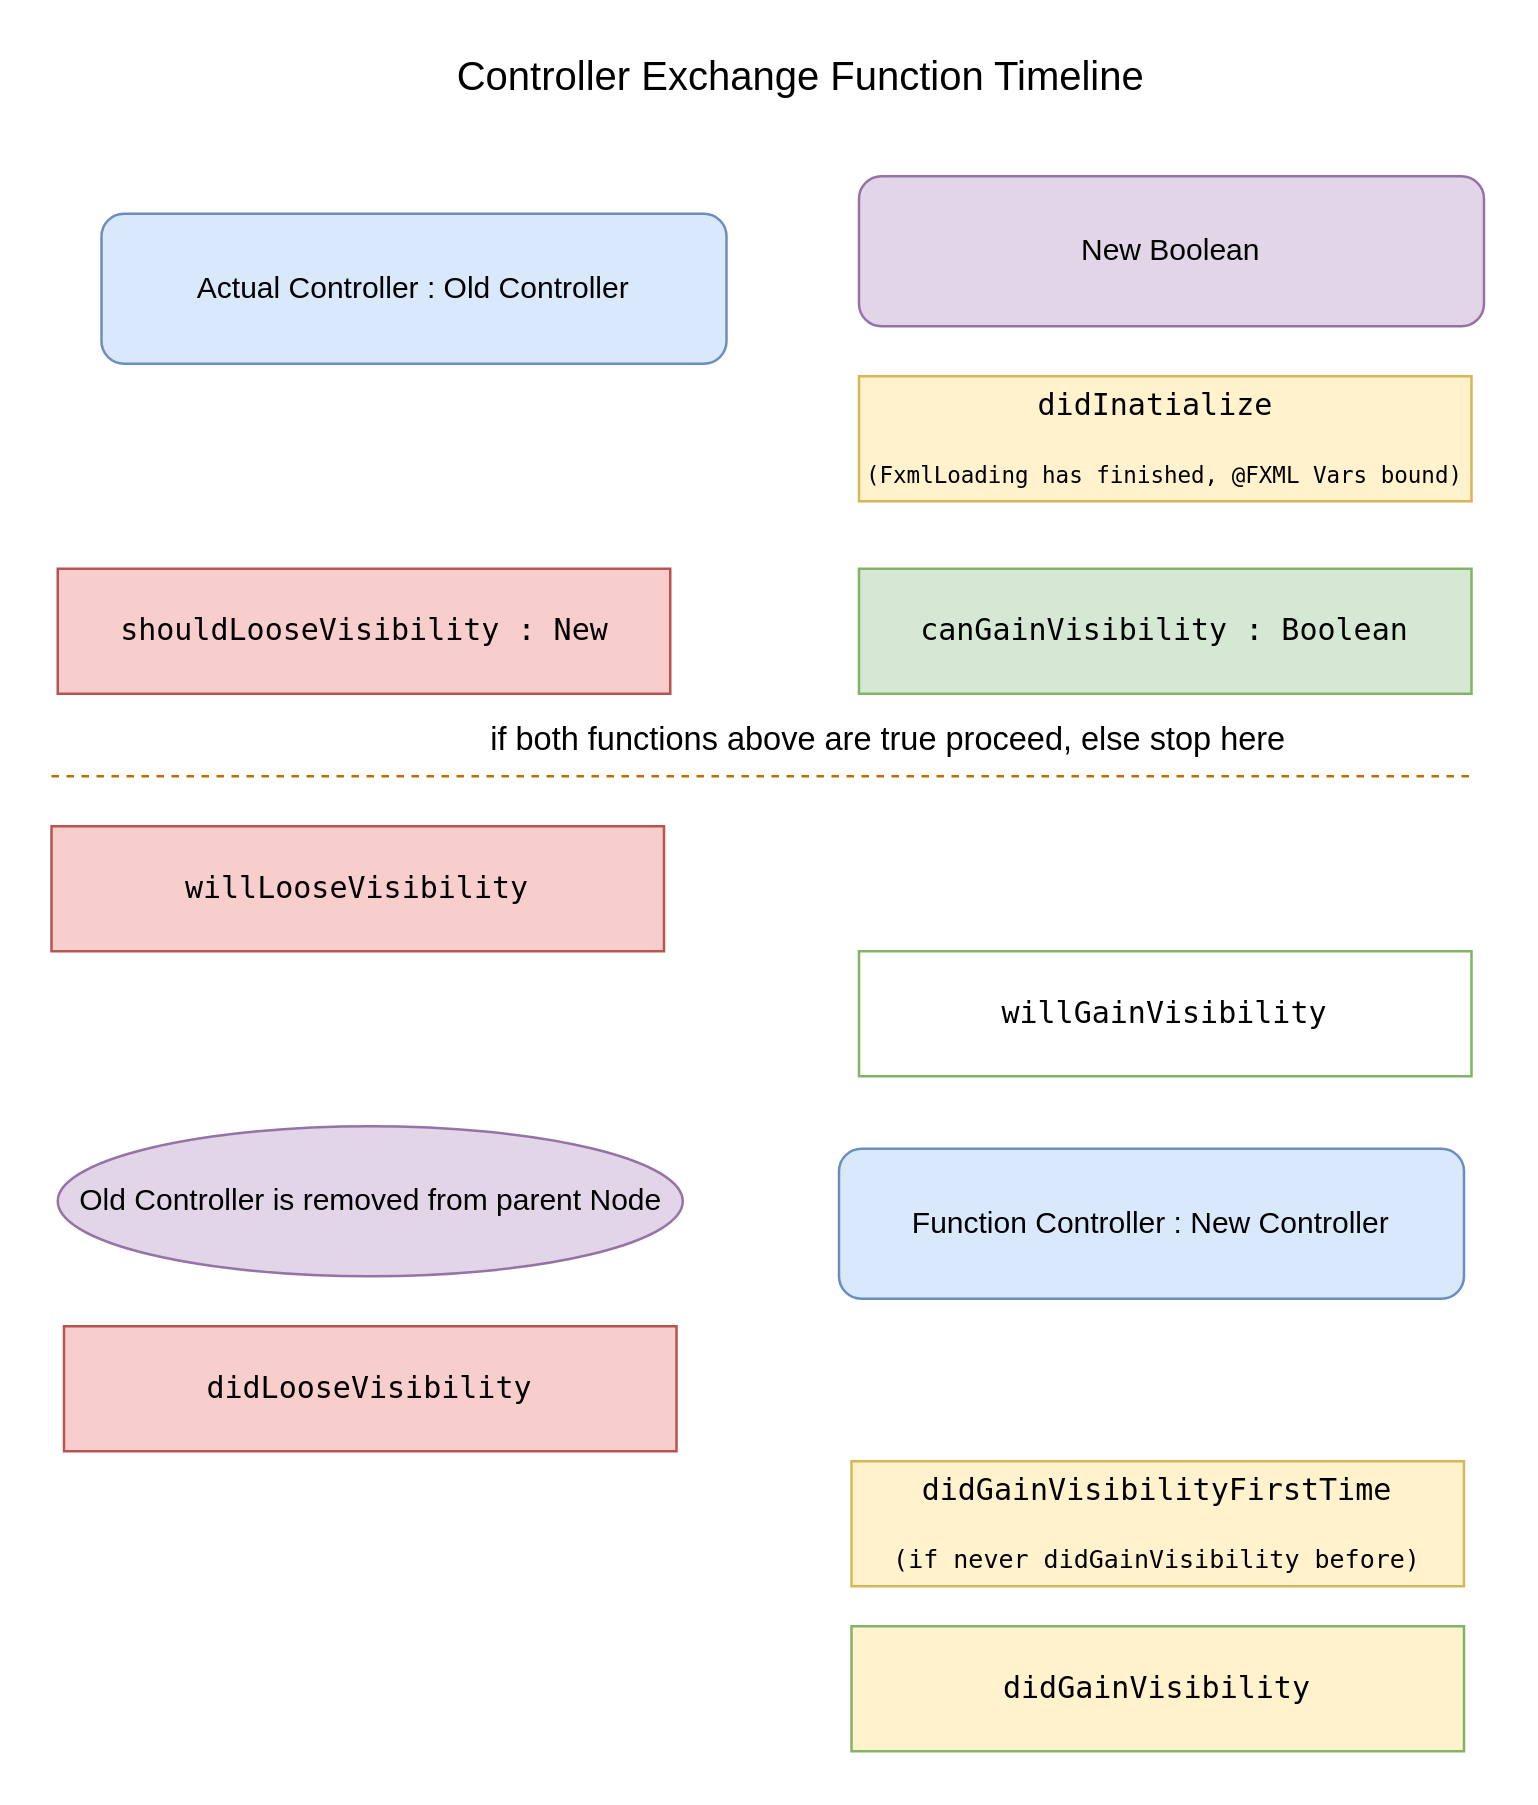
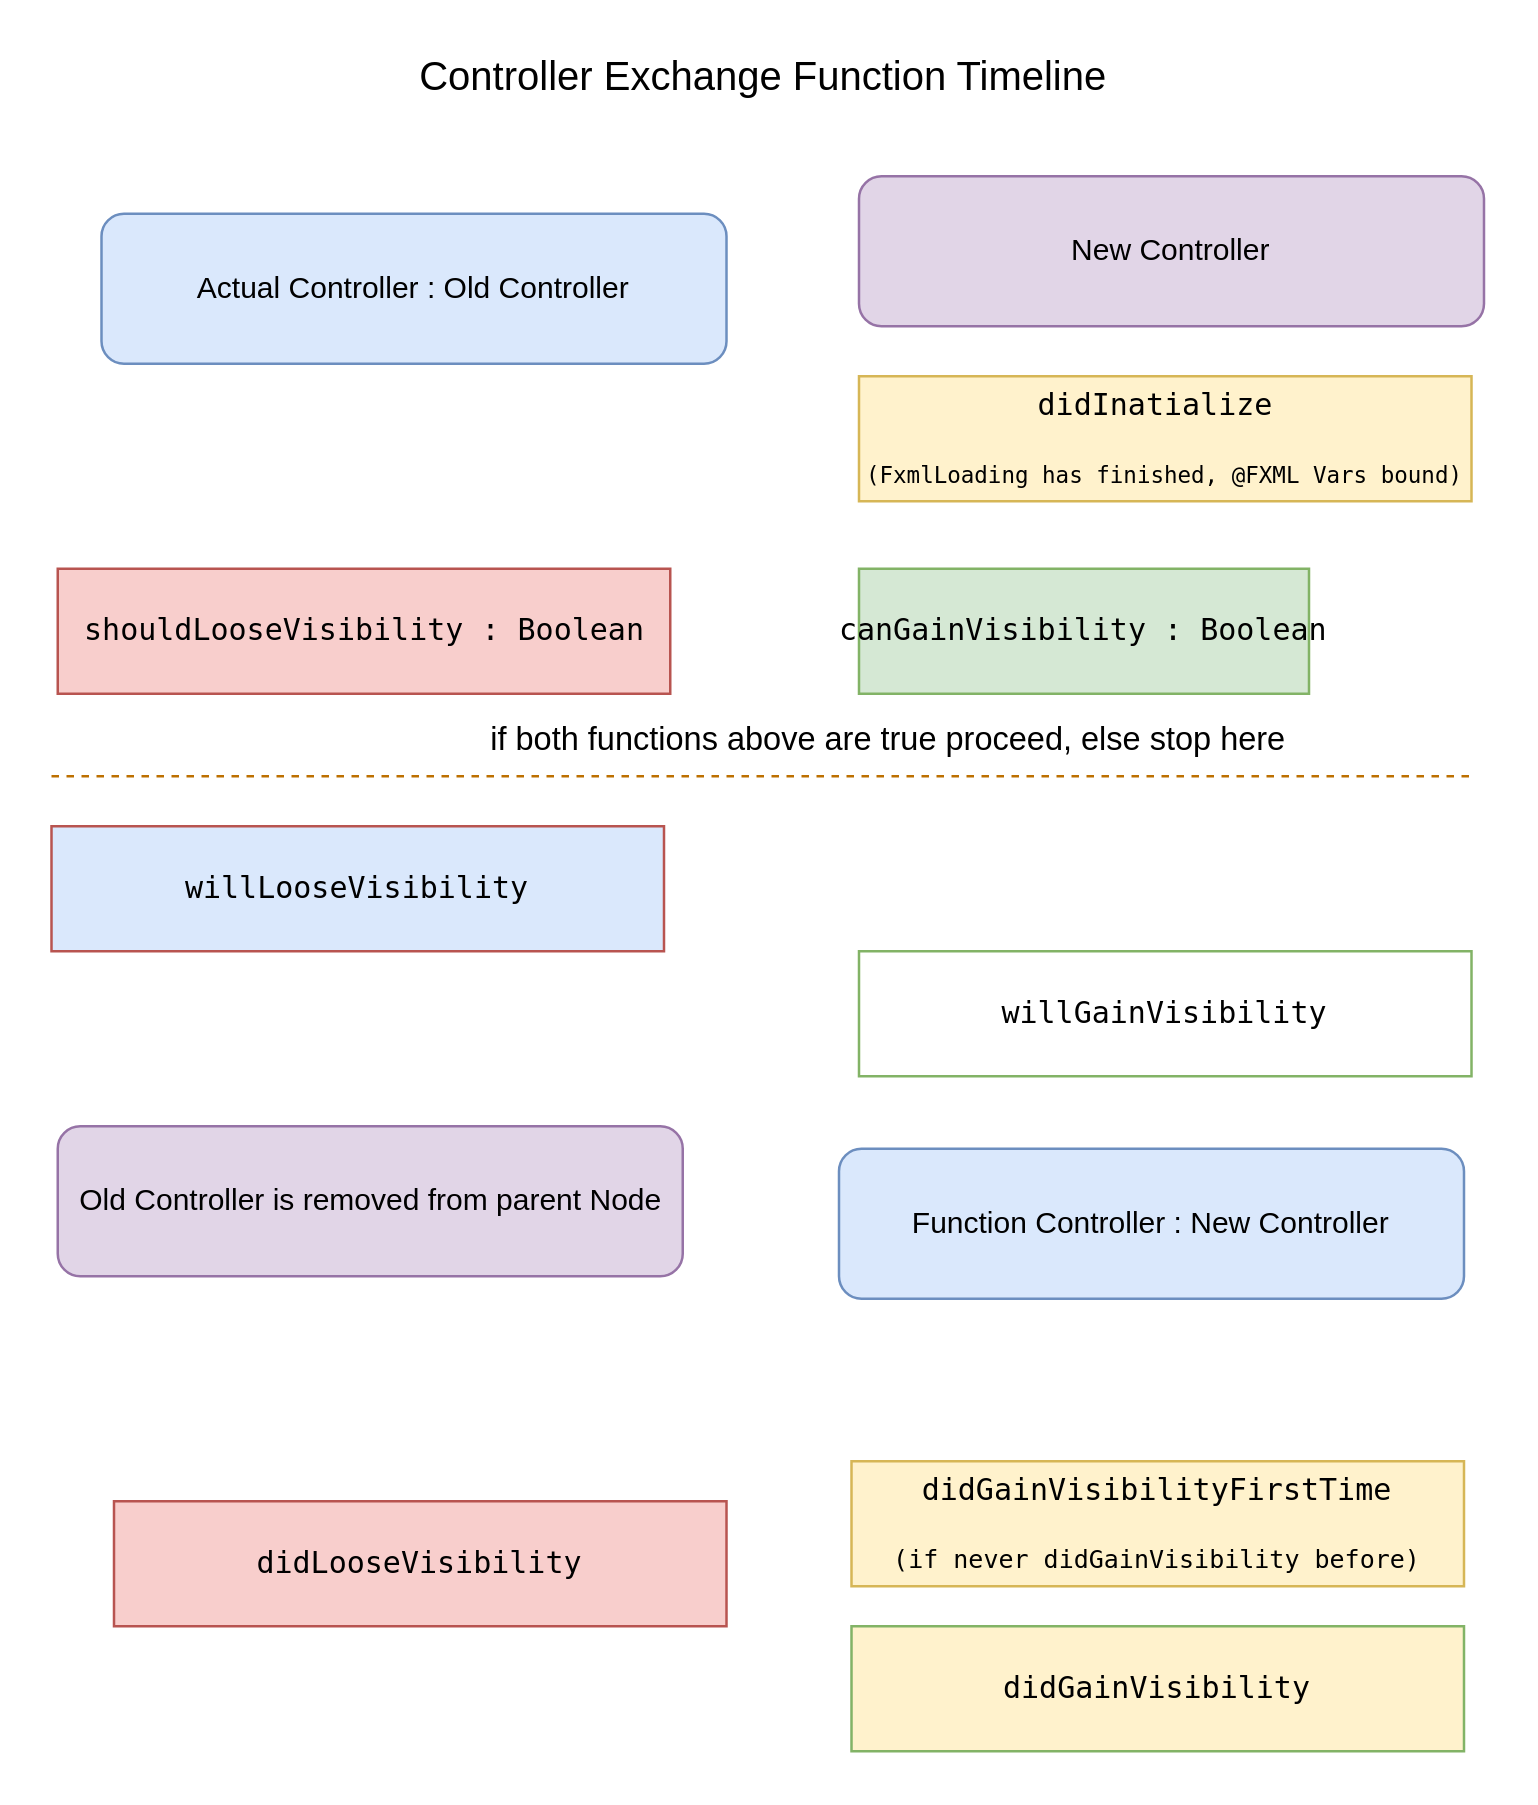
node "Controller Exchange Function Timeline": moved (801, 76) -> (764, 76)
node "New Boolean": label "New Boolean" -> "New Controller"
node "shouldLooseVisibility : New": label "shouldLooseVisibility : New" -> "shouldLooseVisibility : Boolean"
node "canGainVisibility : Boolean": size 613x125 -> 450x125
node "willLooseVisibility": fillcolor #f8cecc -> #dae8fc
node "Old Controller is removed from parent Node": shape ellipse -> rounded rectangle
node "didLooseVisibility": moved (370, 1389) -> (420, 1564)
